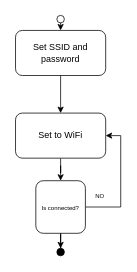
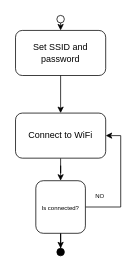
node "Set to WiFi": label "Set to WiFi" -> "Connect to WiFi"
